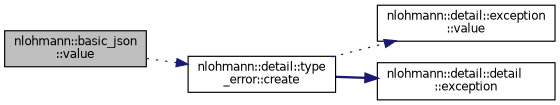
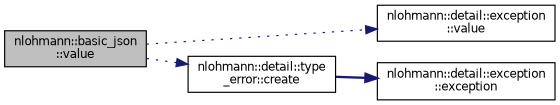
edge "nlohmann::detail::type _error::create" -> "nlohmann::detail::exception ::value": now "nlohmann::basic_json ::value" -> "nlohmann::detail::exception ::value"
node "nlohmann::detail::detail ::exception": label "nlohmann::detail::detail ::exception" -> "nlohmann::detail::exception ::exception"
